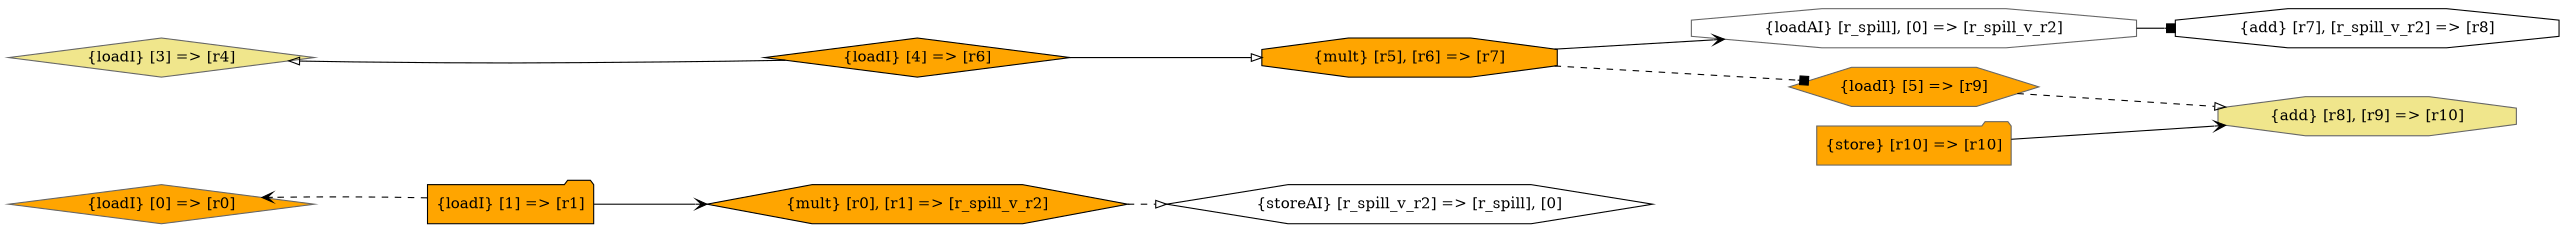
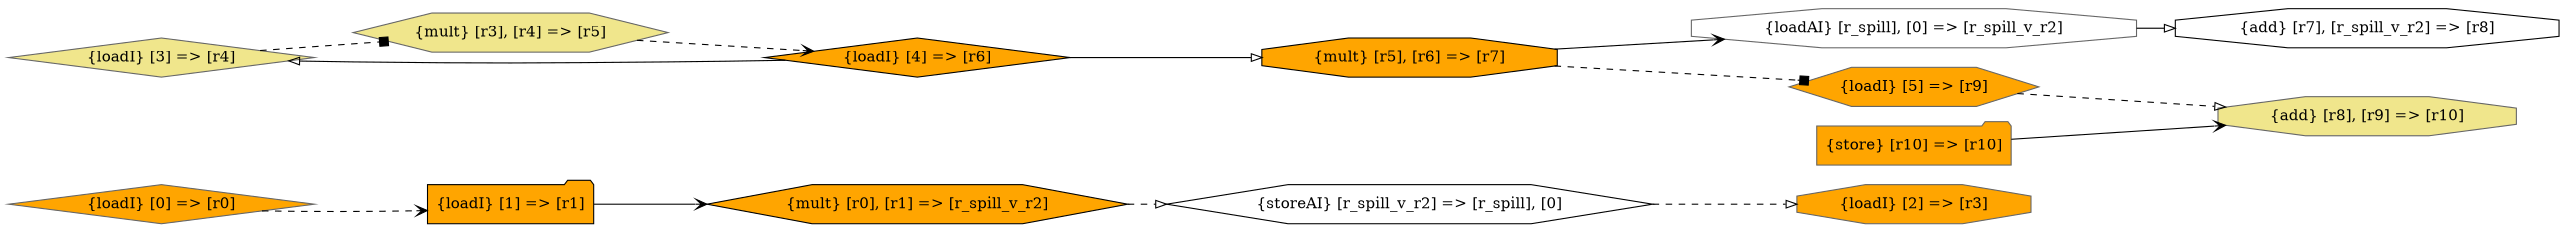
edge "{loadAI} [r_spill], [0] => [r_spill_v_r2]" -> "{add} [r7], [r_spill_v_r2] => [r8]": arrowhead box -> onormal
node "{mult} [r3], [r4] => [r5]": added
edge "{loadI} [1] => [r1]" -> "{loadI} [0] => [r0]": reversed
node "{loadI} [2] => [r3]": added
